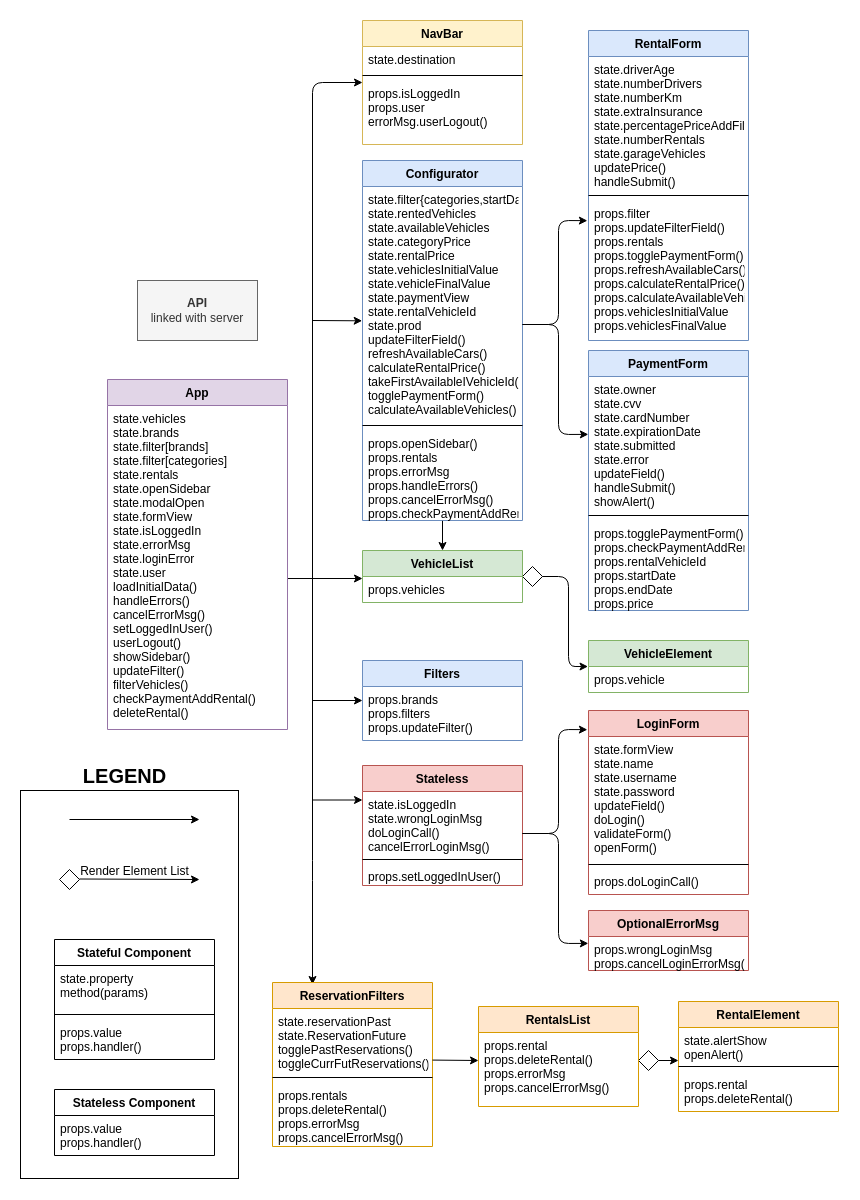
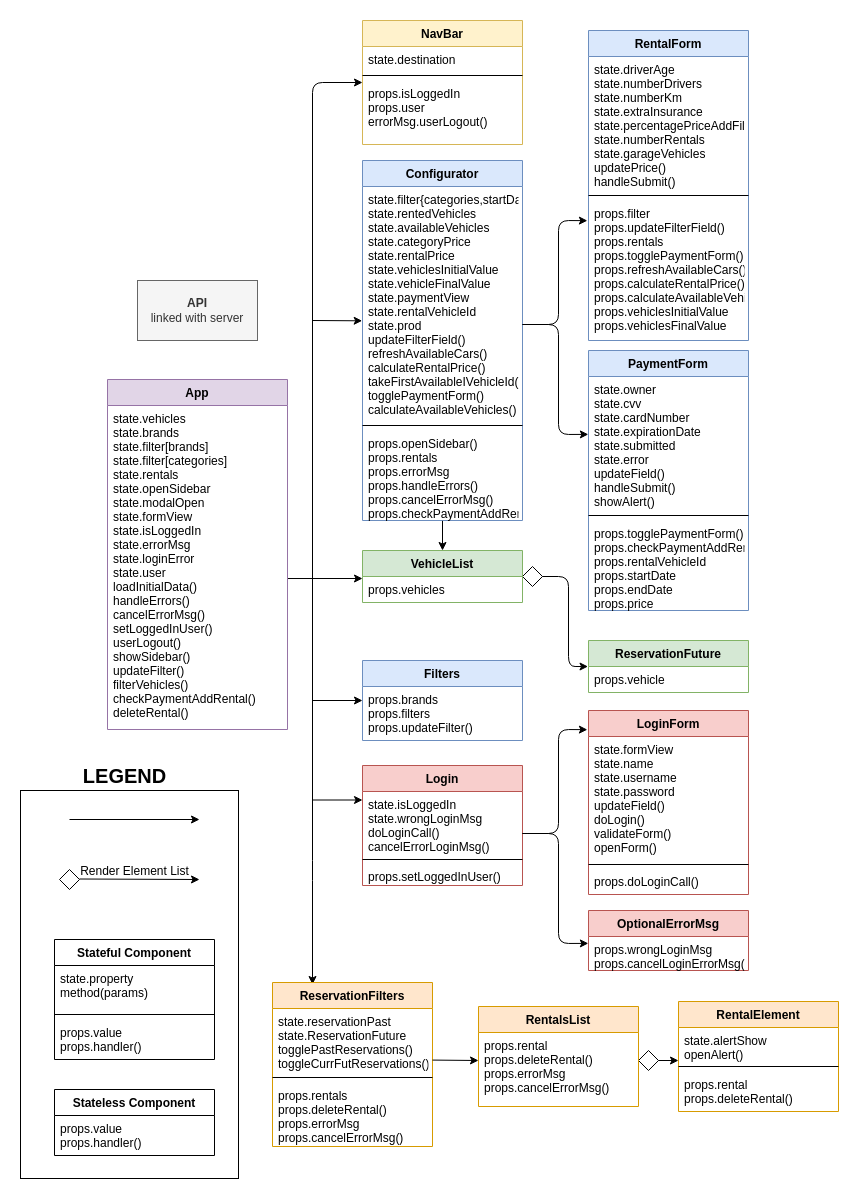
node "VehicleElement": label "VehicleElement" -> "ReservationFuture"
node "Stateless": label "Stateless" -> "Login"
